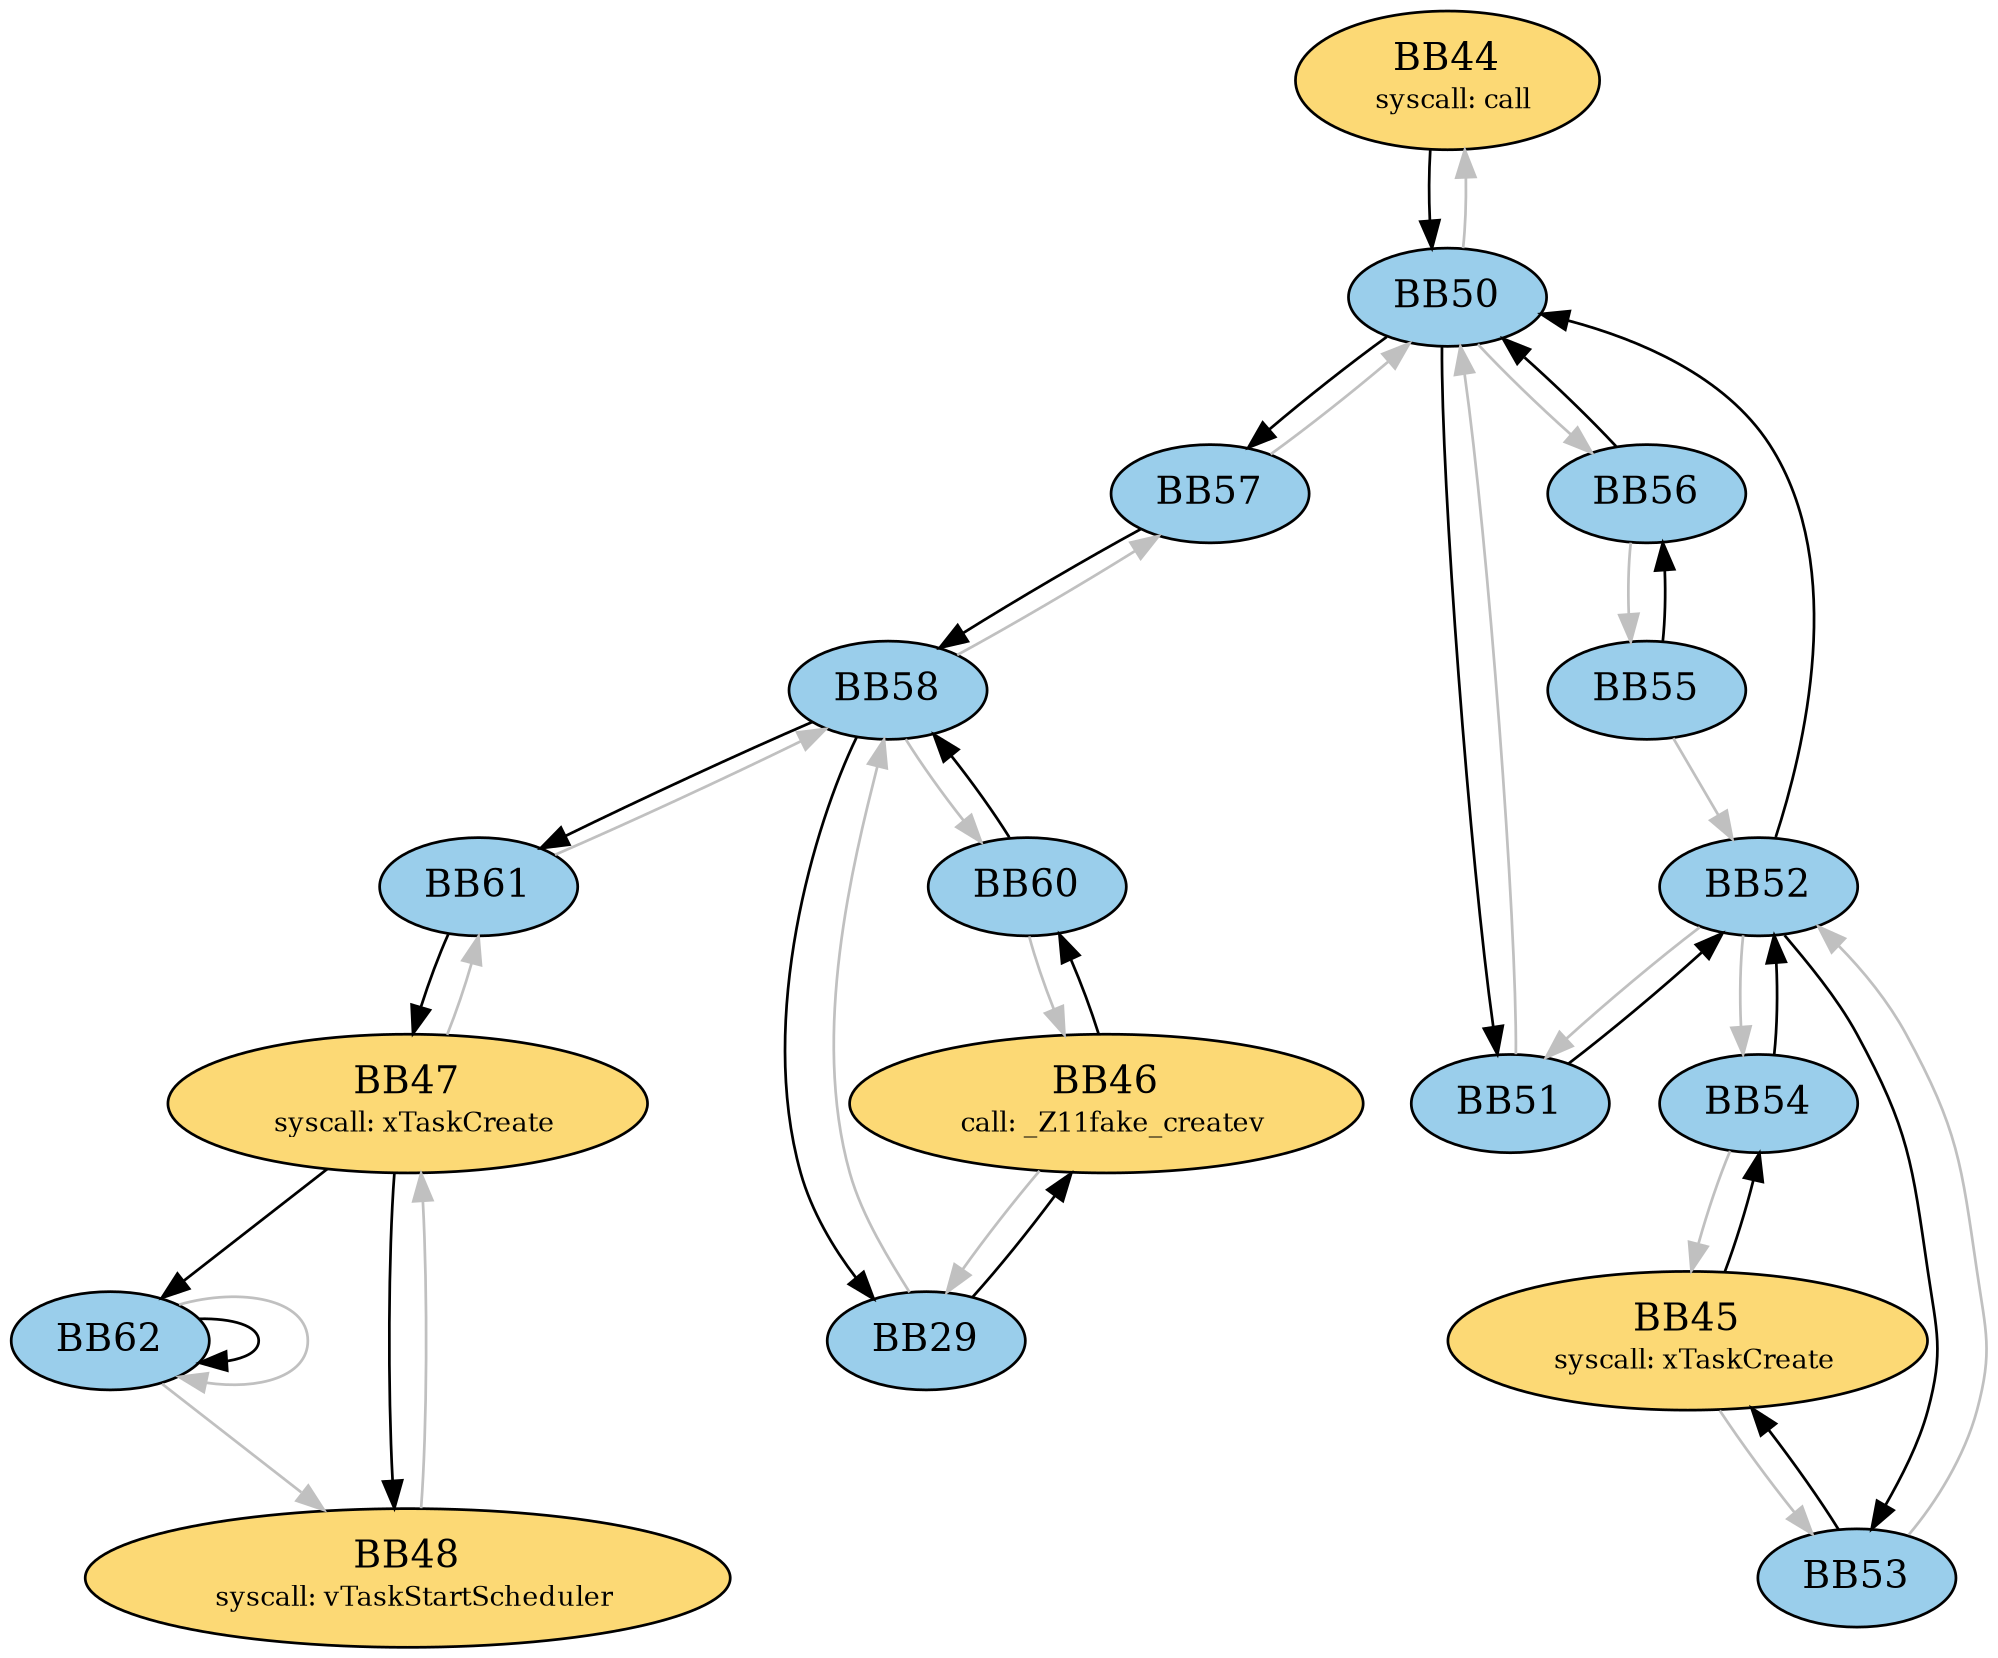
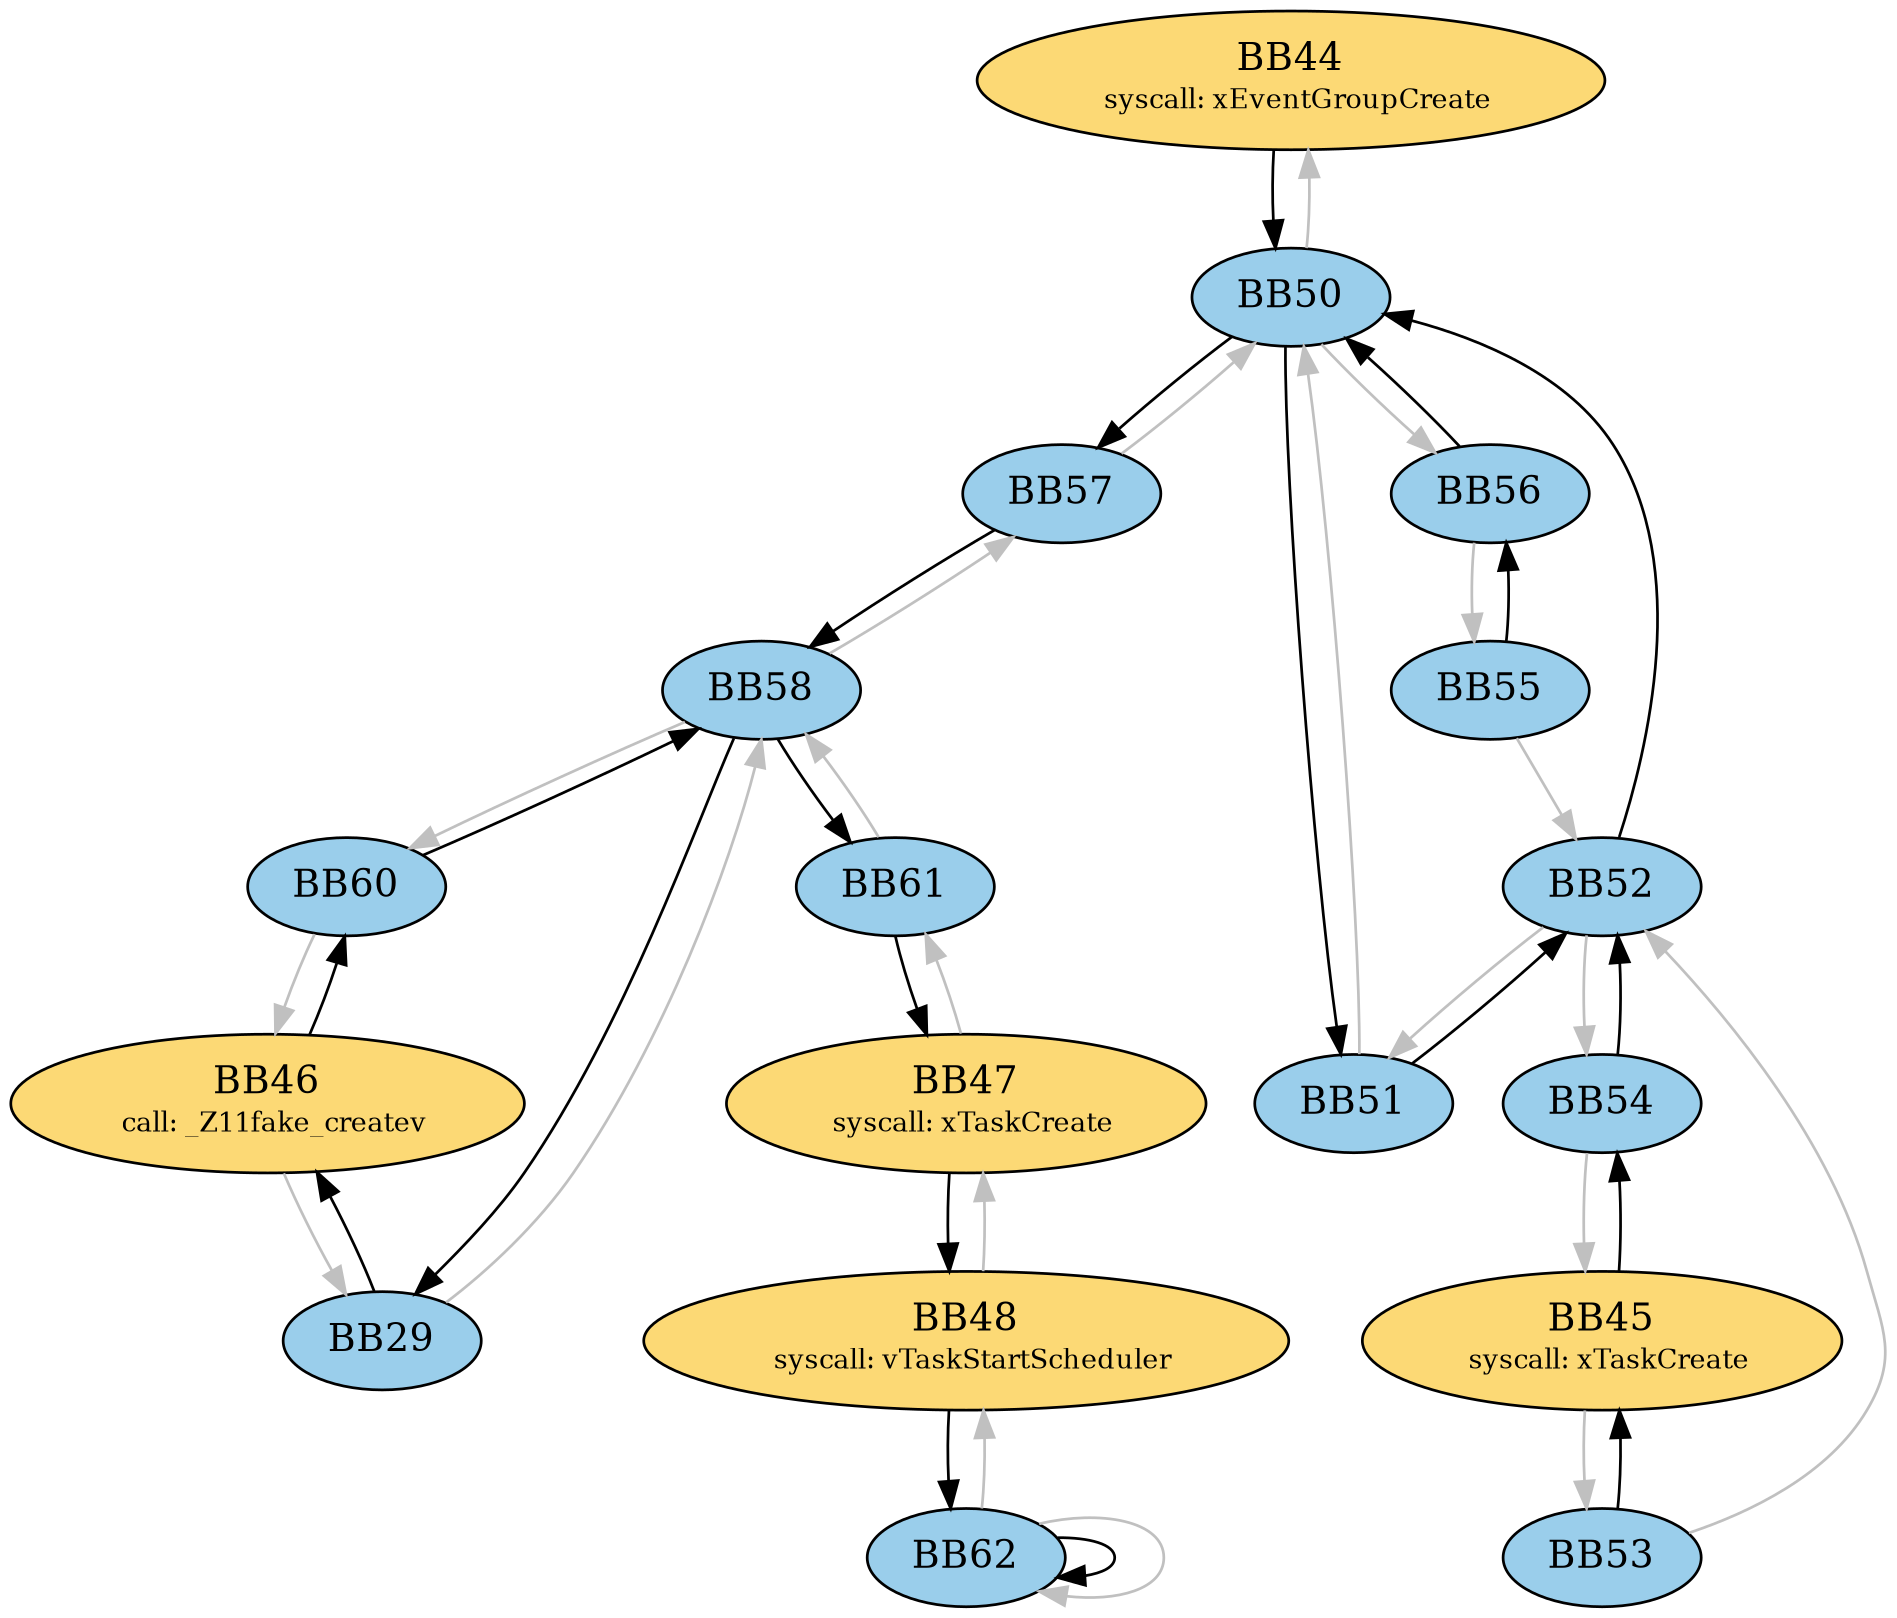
node "BB44": text "syscall: call" -> "syscall: xEventGroupCreate"
edge "BB52" -> "BB53": removed
edge "BB47" -> "BB62": now "BB48" -> "BB62"
